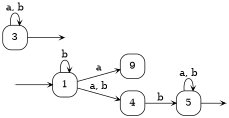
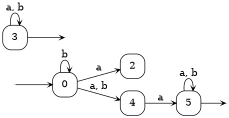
node "9": label "9" -> "2"
node "1": label "1" -> "0"
edge "4" -> "5": label "b" -> "a"
